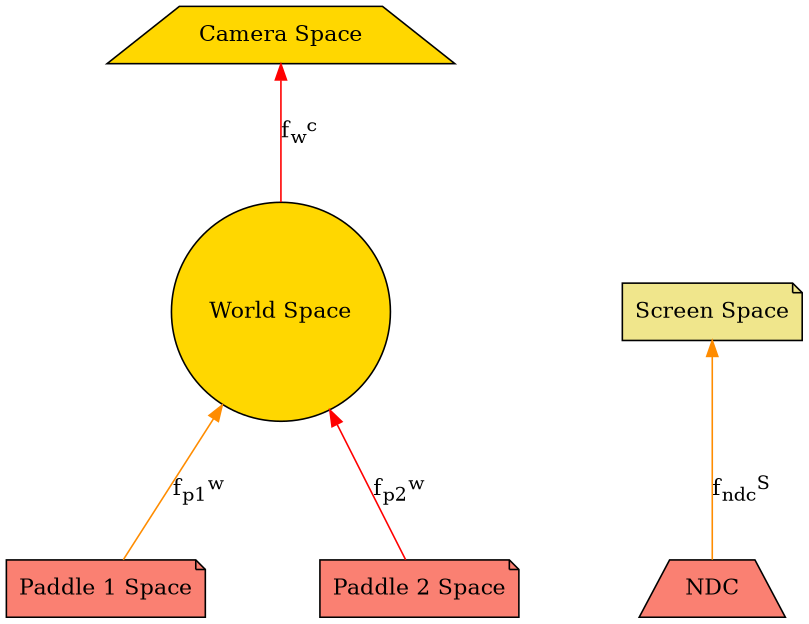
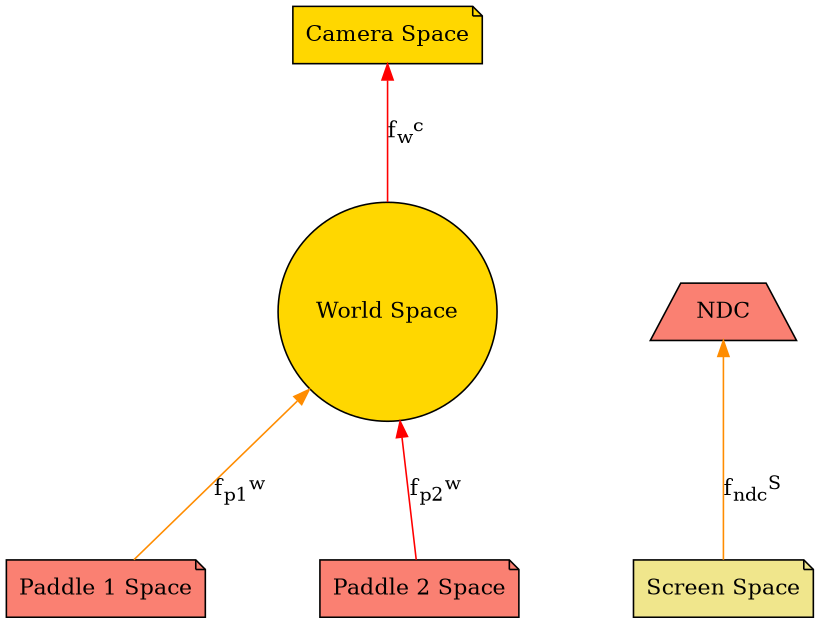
node "Camera Space": shape trapezium -> note
edge "NDC" -> "Screen Space": reversed
